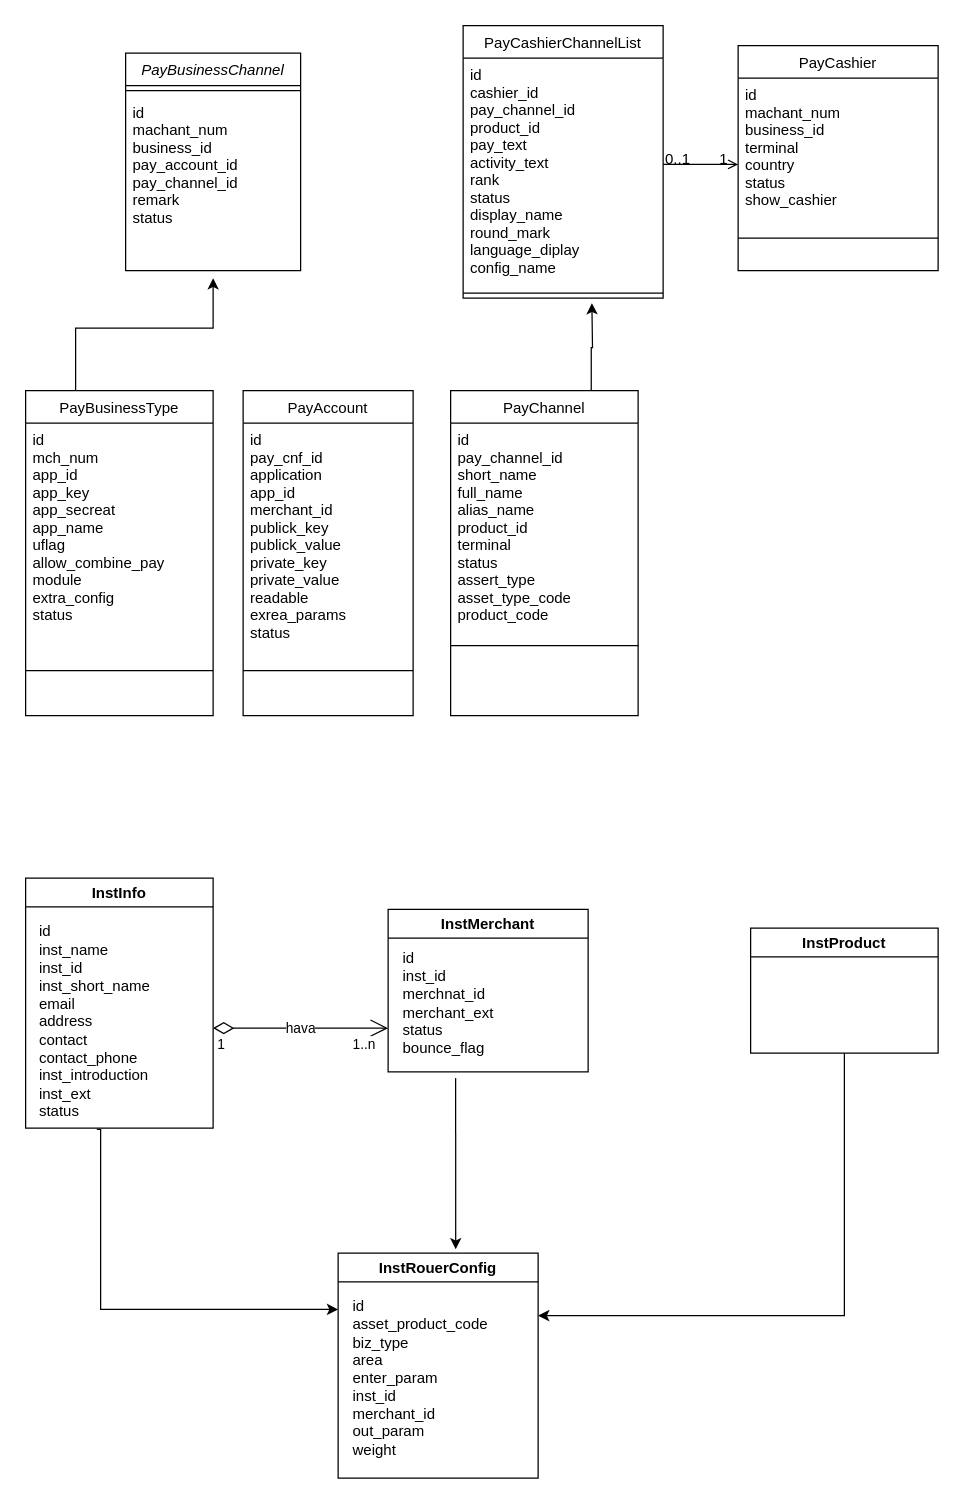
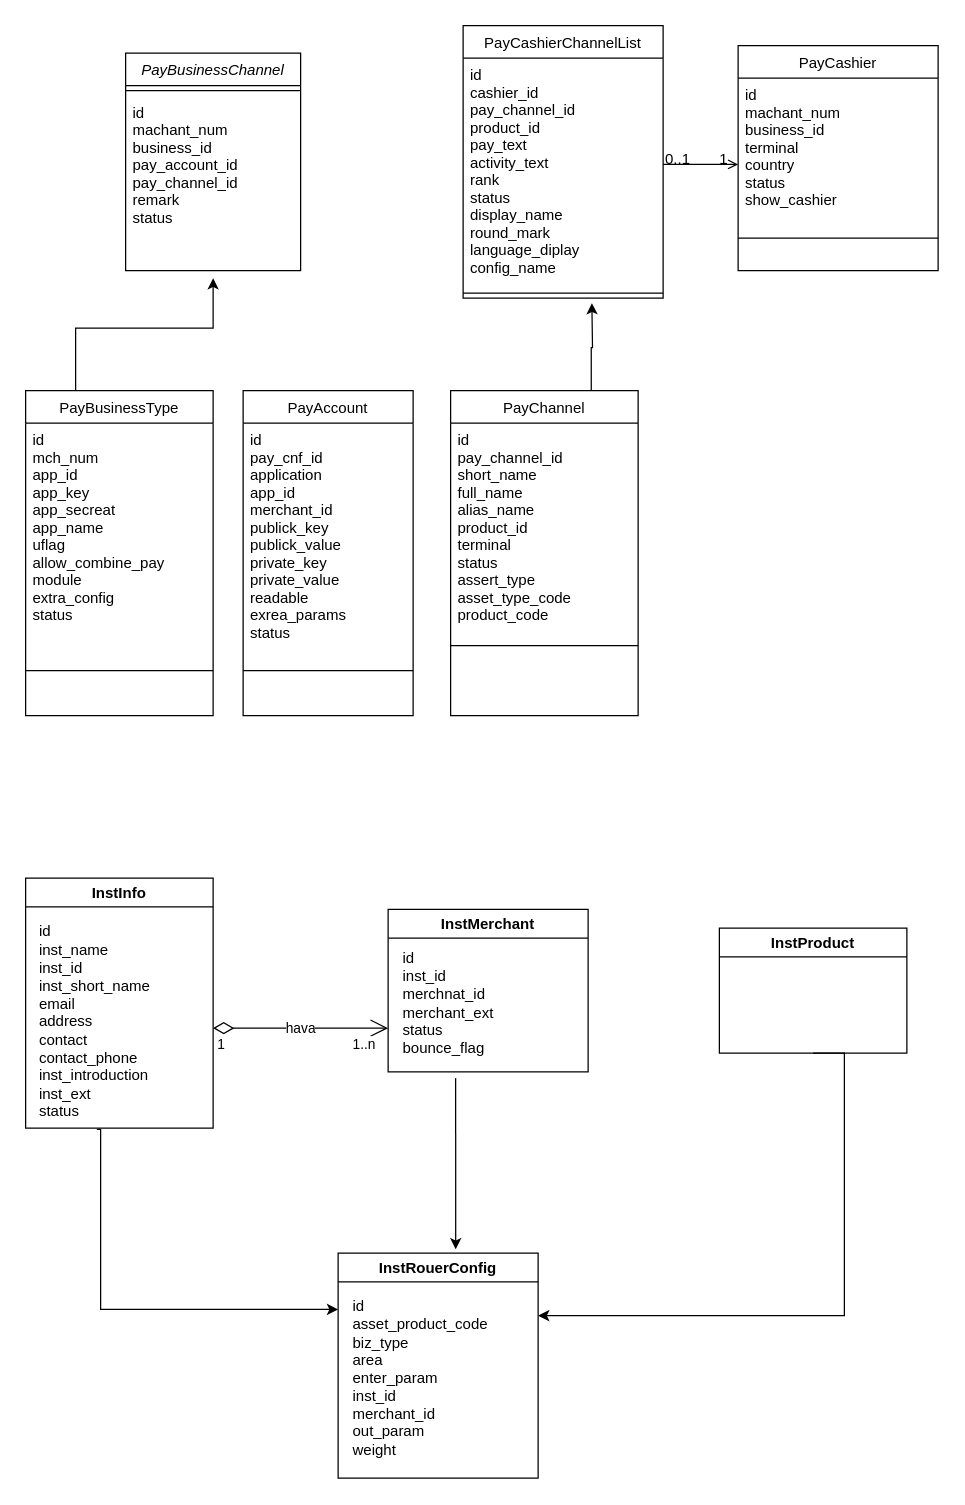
node "InstProduct": moved (844, 991) -> (813, 991)
